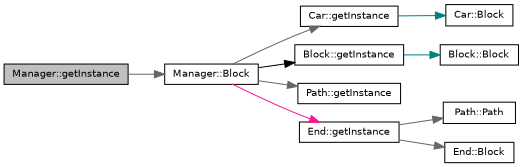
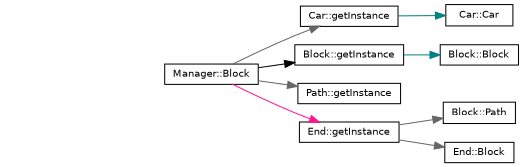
node "Car::Block": label "Car::Block" -> "Car::Car"
node "Manager::getInstance": removed
node "Path::Path": label "Path::Path" -> "Block::Path"
